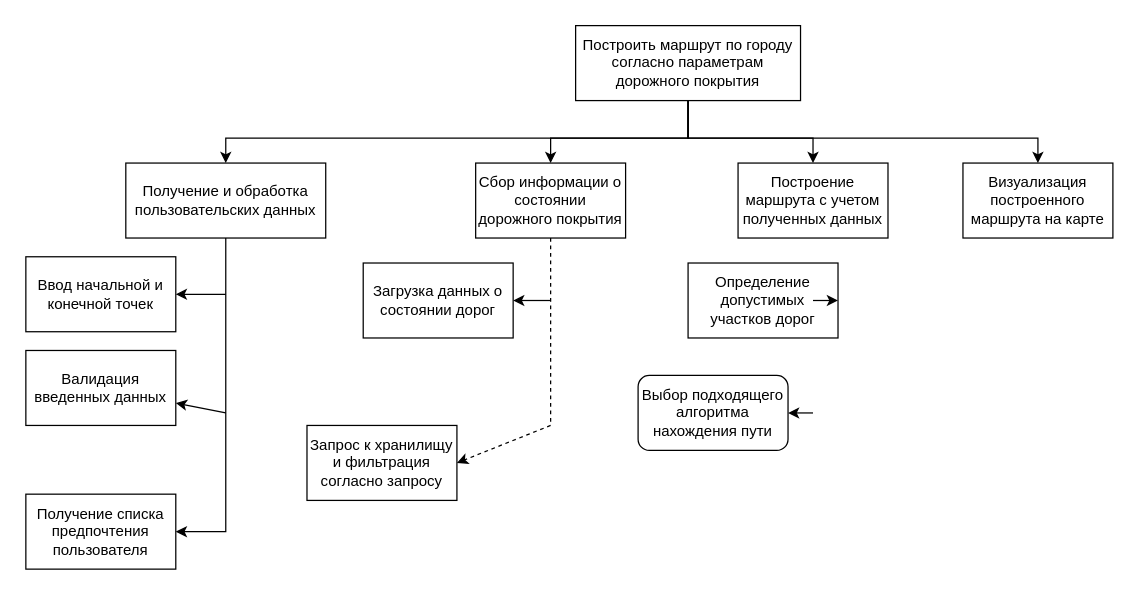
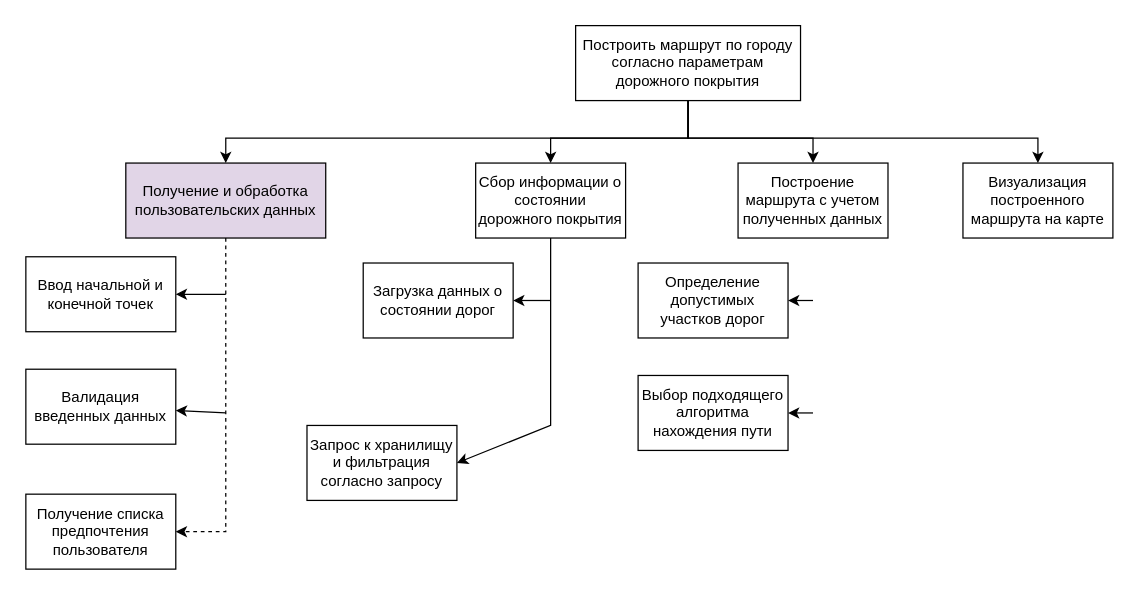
node "Получение и обработка пользовательских данных": fillcolor #ffffff -> #e1d5e7
node "Определение допустимых участков дорог": moved (763, 301) -> (713, 301)
edge "Сбор информации о состоянии дорожного покрытия" -> "Запрос к хранилищу и фильтрация согласно запросу": style dashed -> solid
node "Валидация введенных данных": moved (101, 388) -> (101, 407)
edge "Получение и обработка пользовательских данных" -> "Получение списка предпочтения пользователя": style solid -> dashed
node "Выбор подходящего алгоритма нахождения пути": shape rounded rectangle -> rectangle
